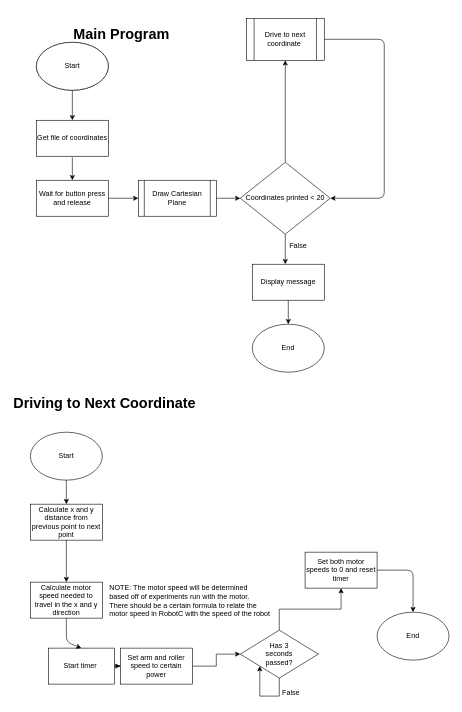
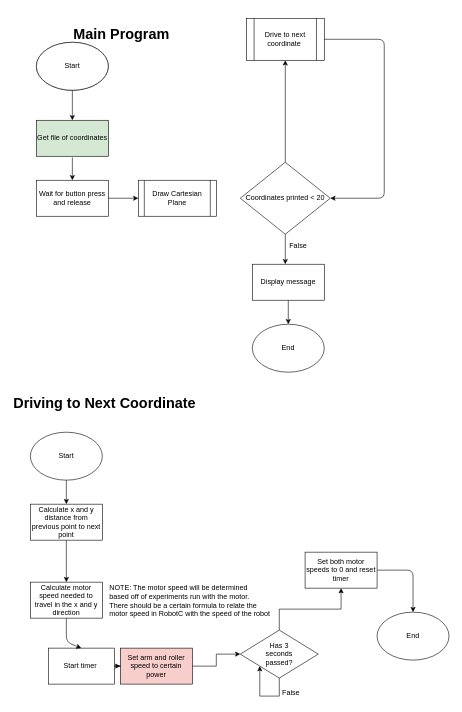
node "Get file of coordinates": fillcolor #ffffff -> #d5e8d4
edge "Draw Cartesian Plane" -> "Coordinates printed < 20": removed
node "Set arm and roller speed to certain power": fillcolor #ffffff -> #f8cecc
